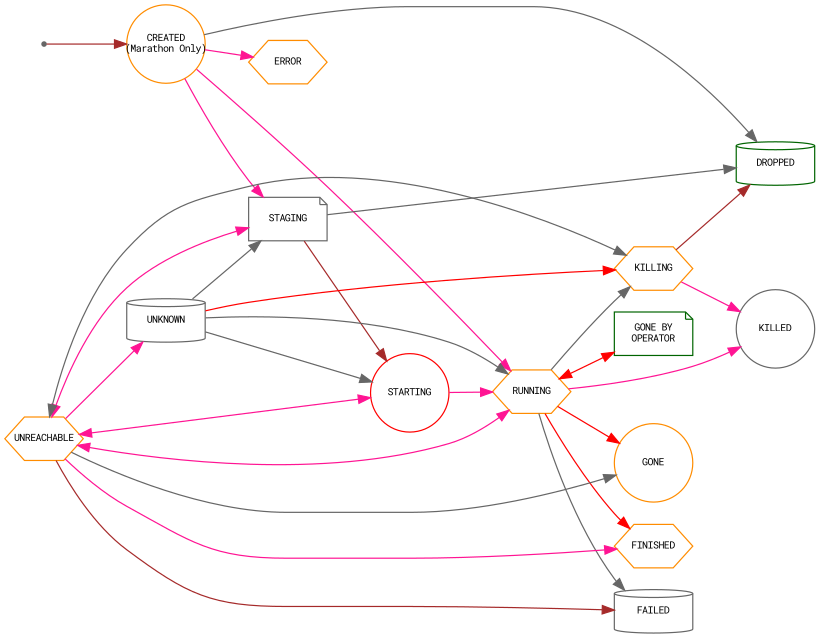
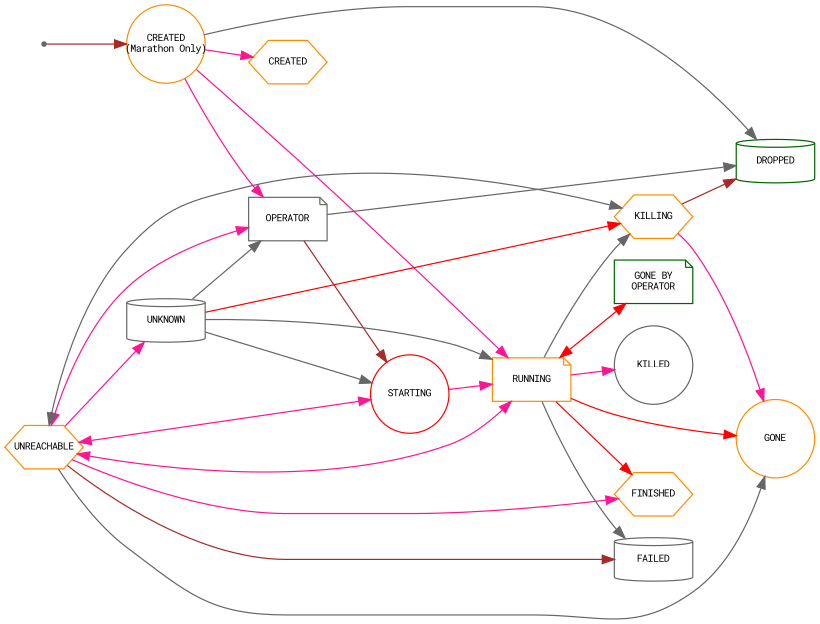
node "ERROR": label "ERROR" -> "CREATED"
node "STAGING": label "STAGING" -> "OPERATOR"
edge "KILLING" -> "KILLED": now "KILLING" -> "GONE"
node "RUNNING": shape hexagon -> note
